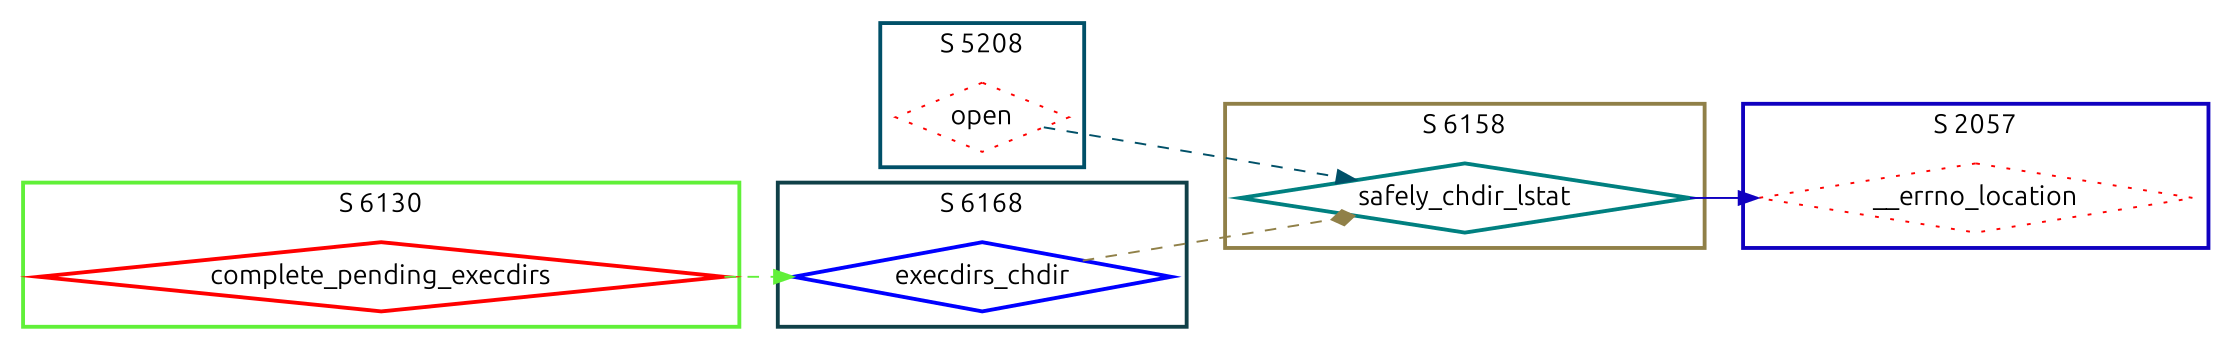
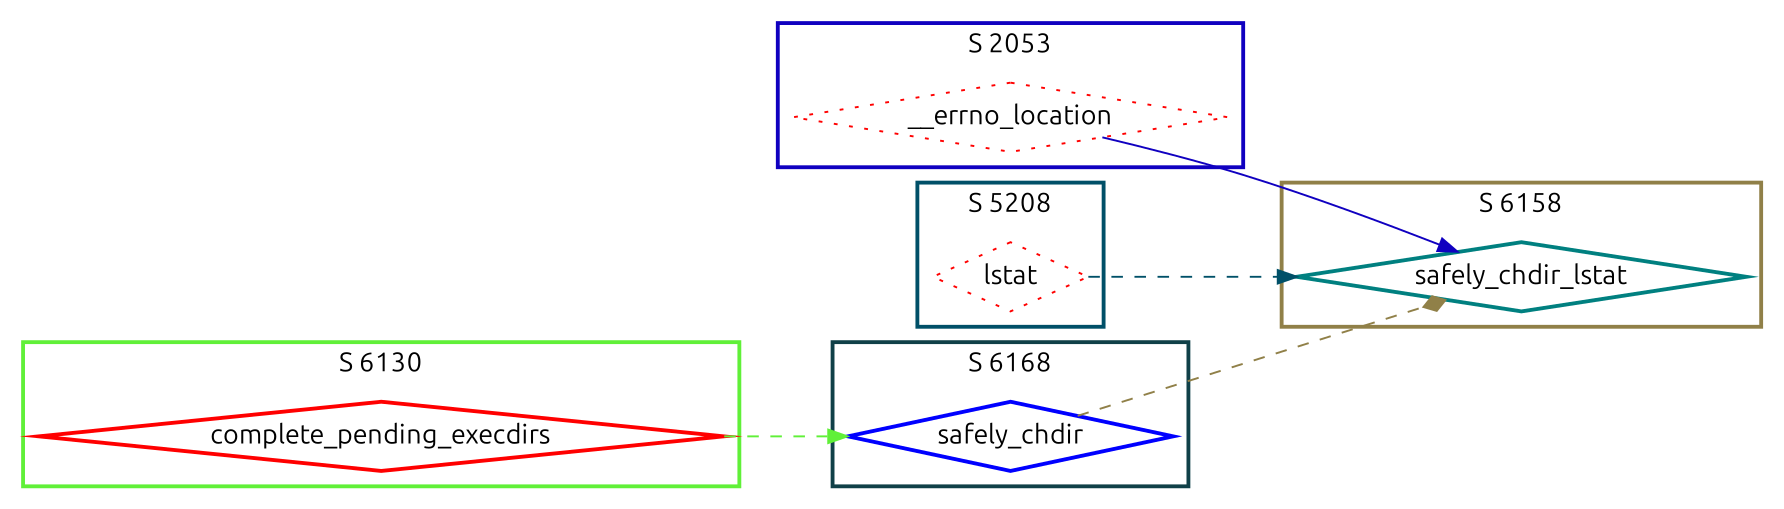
node "open": label "open" -> "lstat"
cluster "S 2057": label "S 2057" -> "S 2053"
edge "safely_chdir_lstat" -> "__errno_location": reversed
node "execdirs_chdir": label "execdirs_chdir" -> "safely_chdir"
